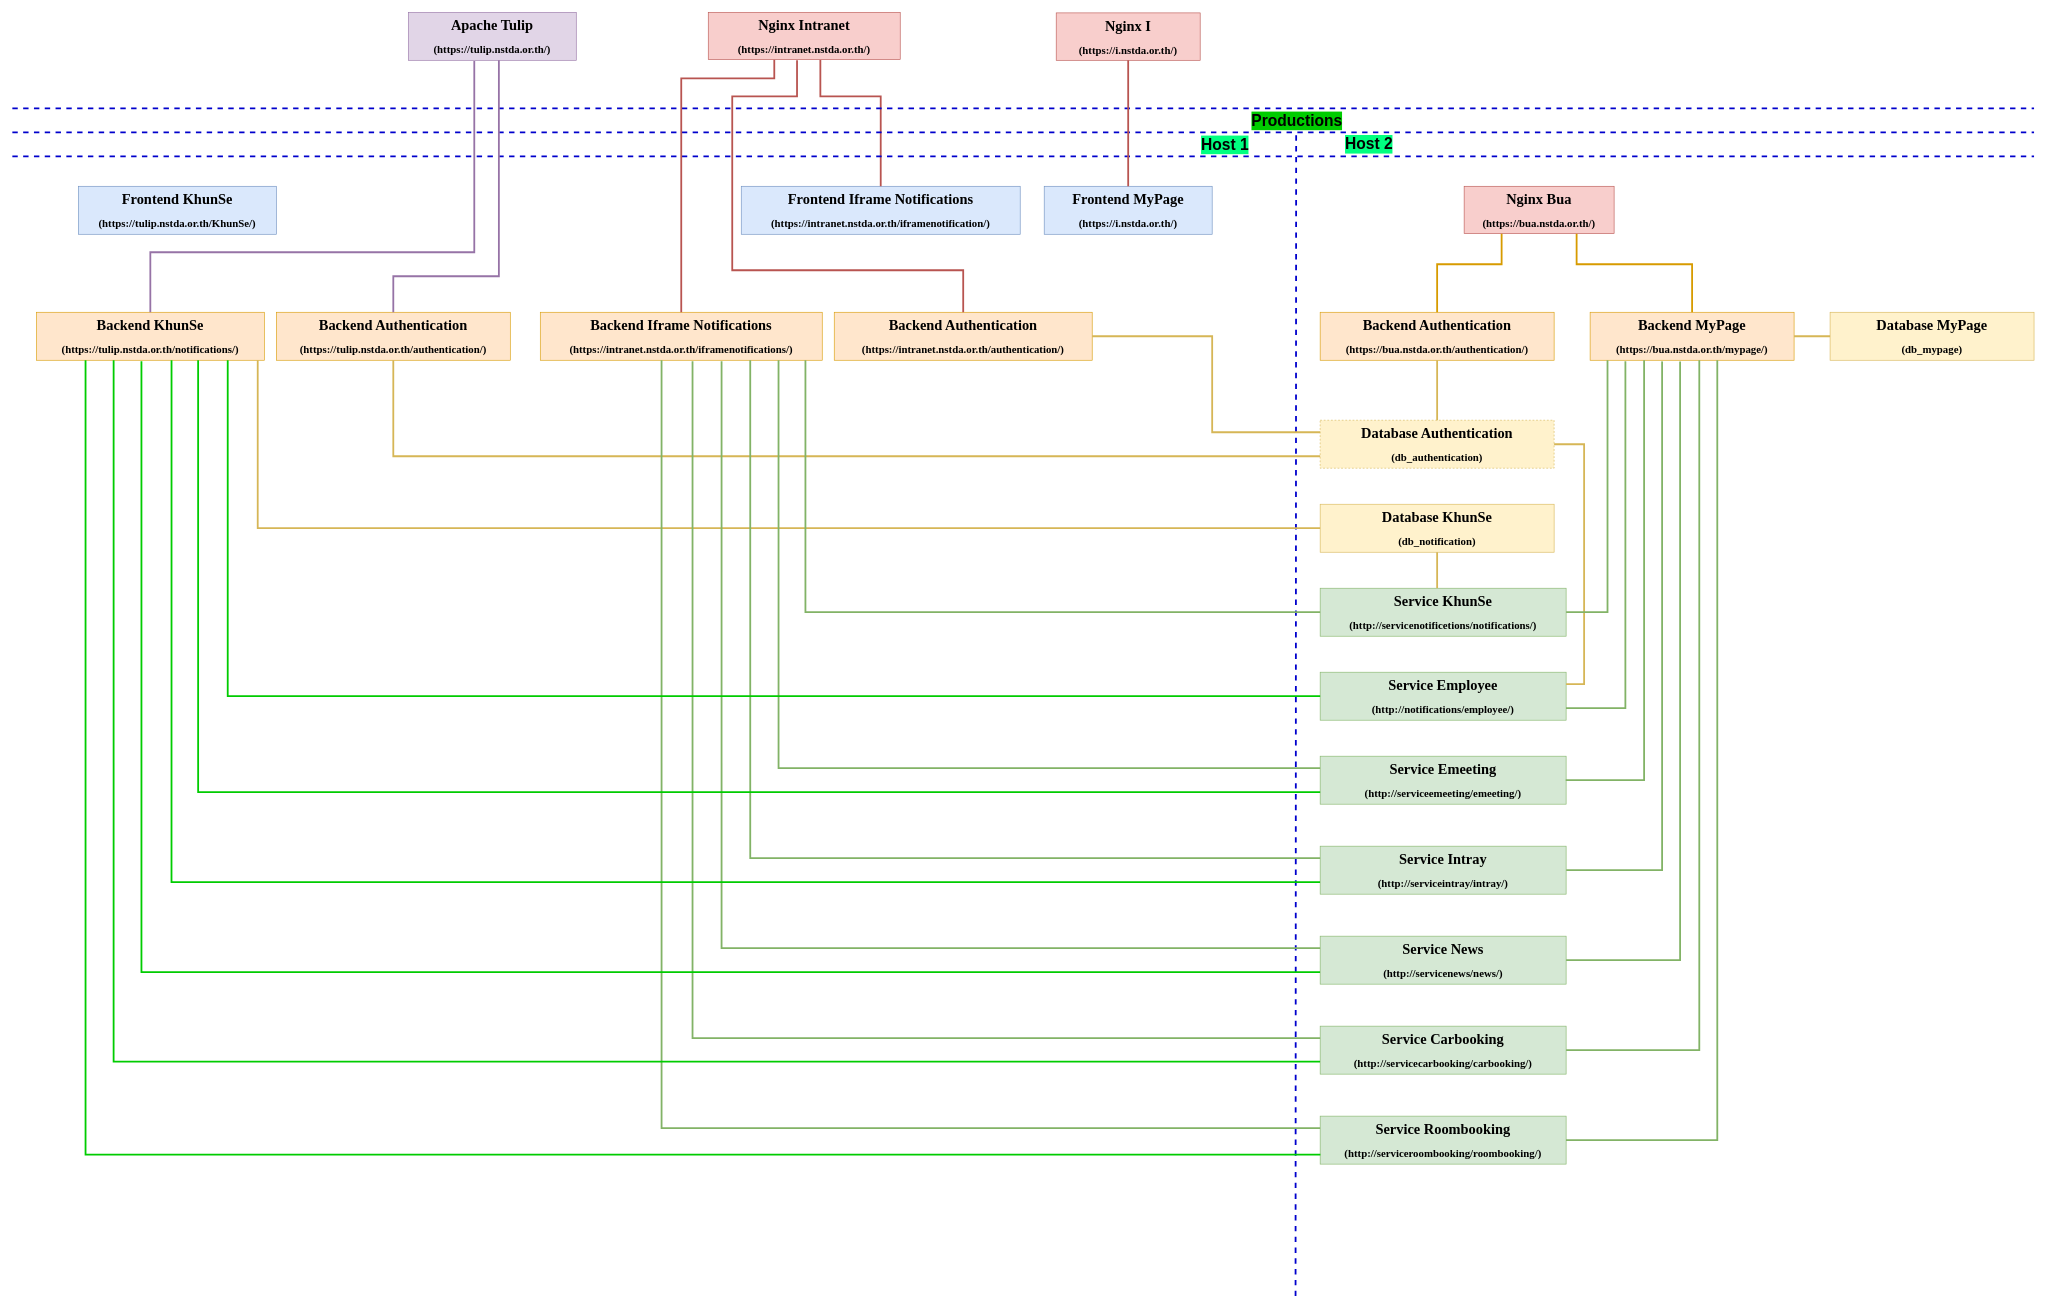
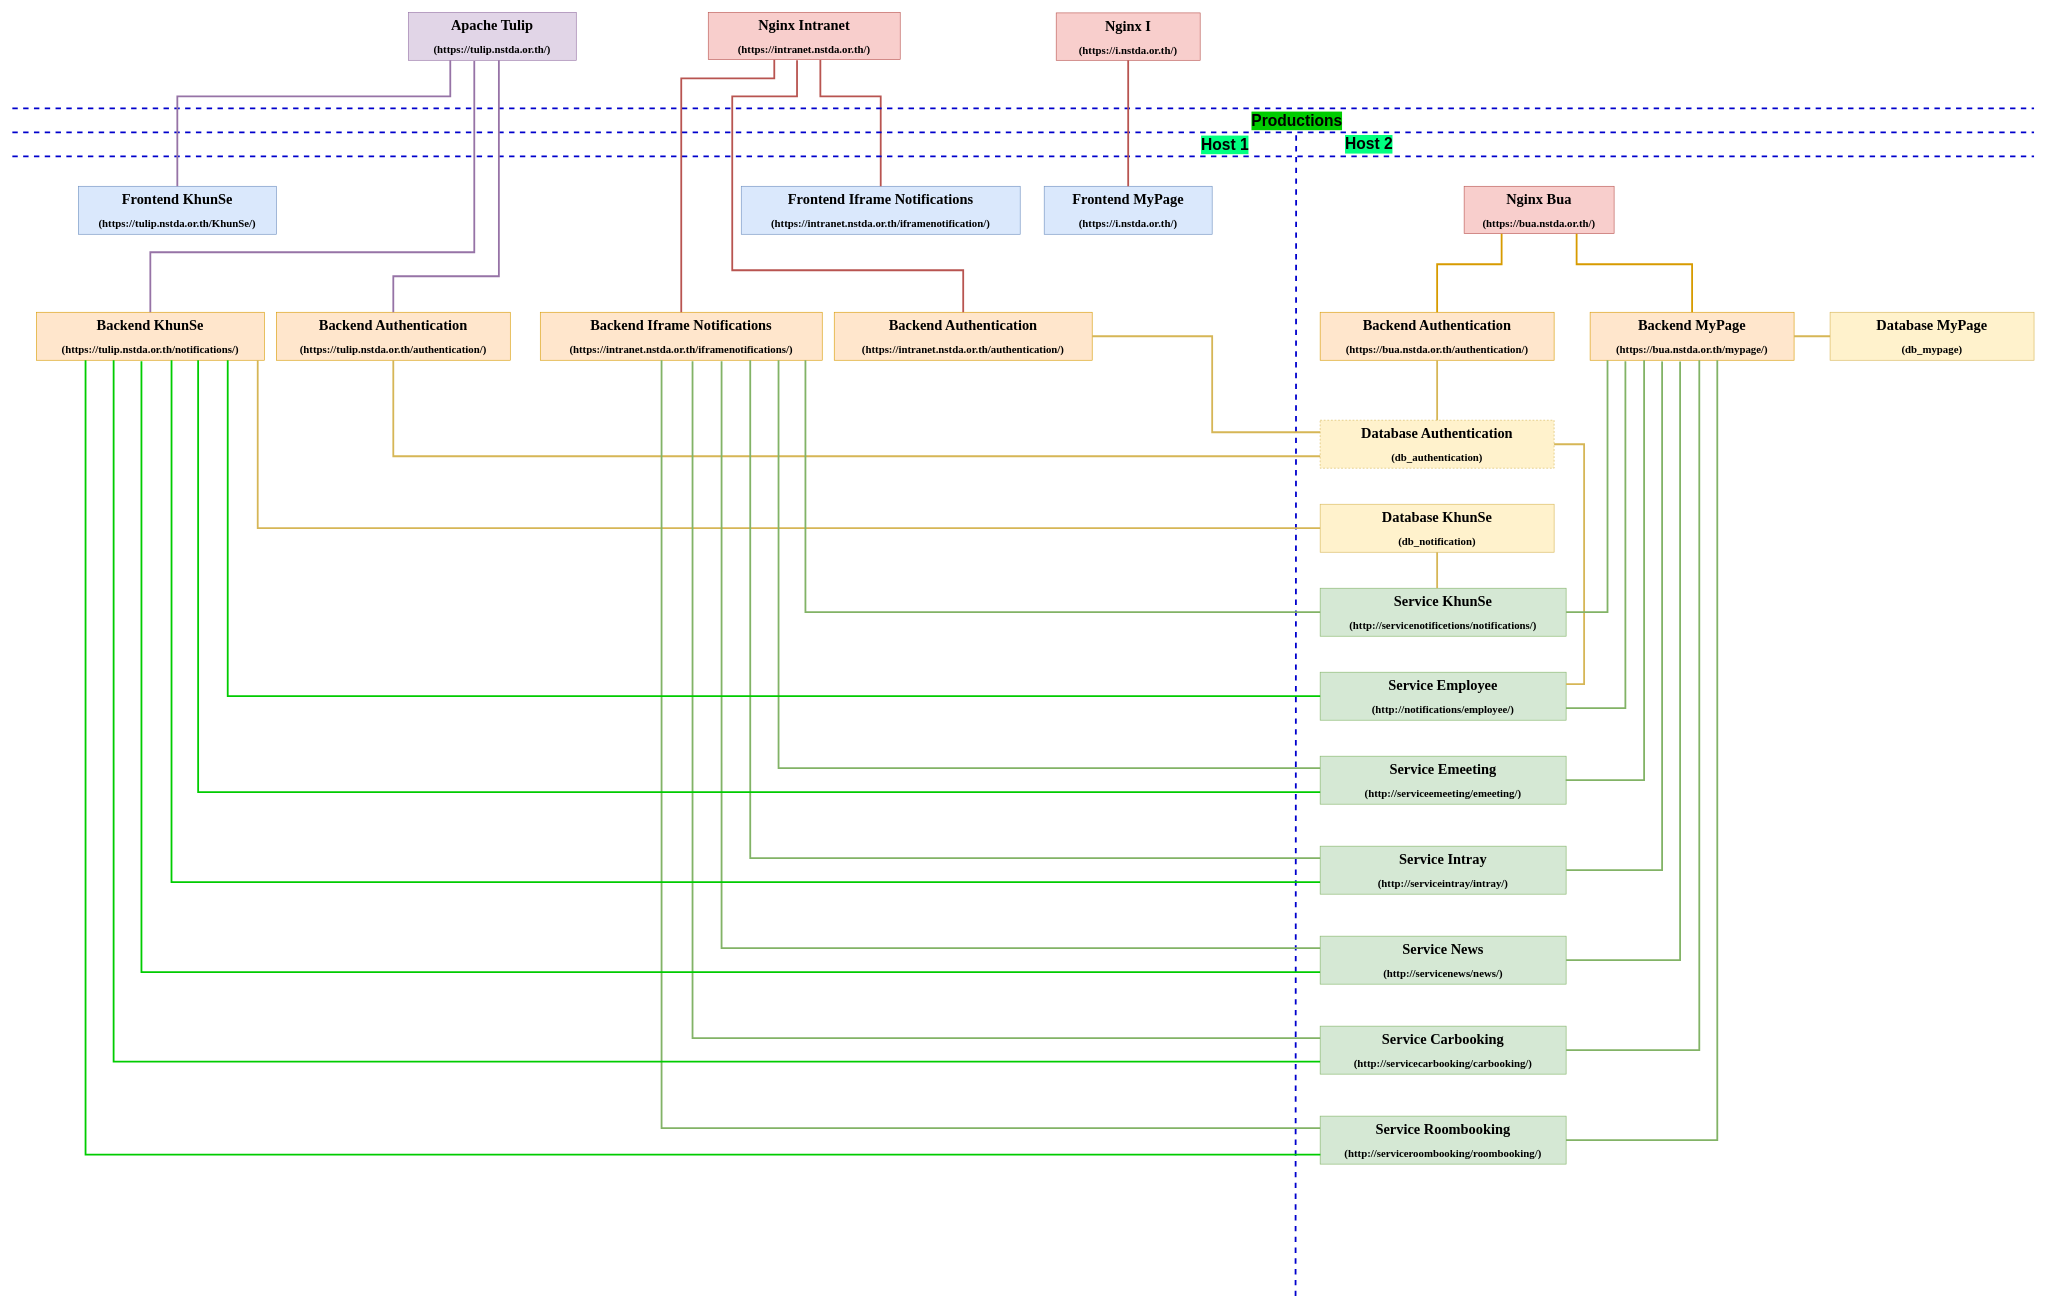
edge "Apache Tulip(https://tulip.nstda.or.th/)" -- "Frontend KhunSe(https://tulip.nstda.or.th/KhunSe/)": added
